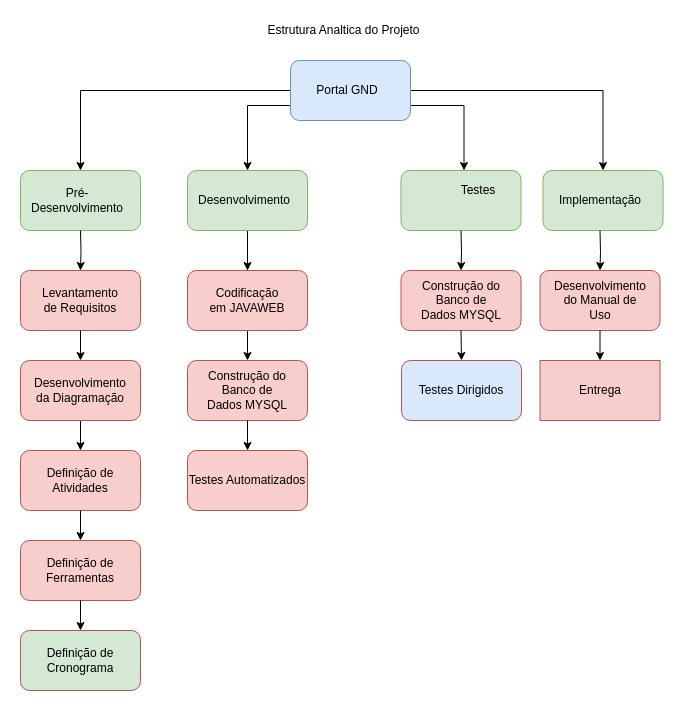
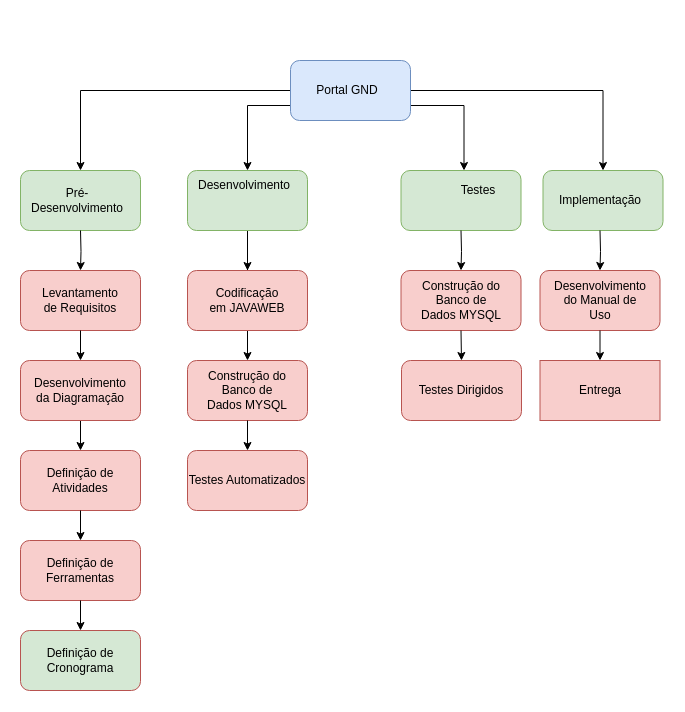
node "Estrutura Analtica do Projeto": removed
node "Desenvolvimento": moved (245, 201) -> (245, 186)
node "Testes Dirigidos": fillcolor #dae8fc -> #f8cecc
